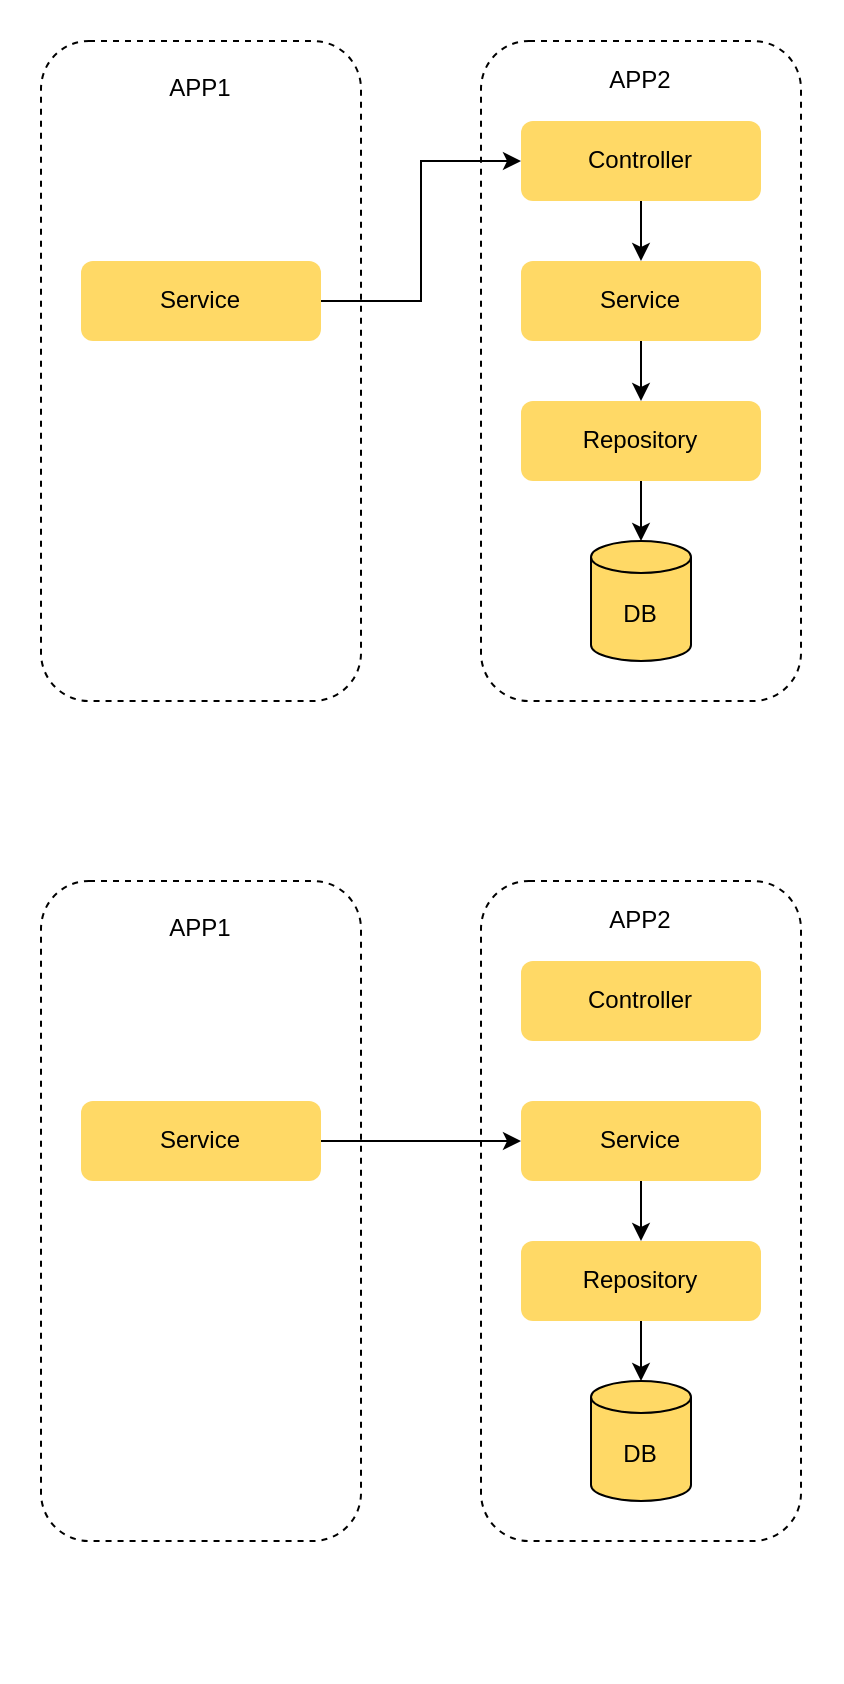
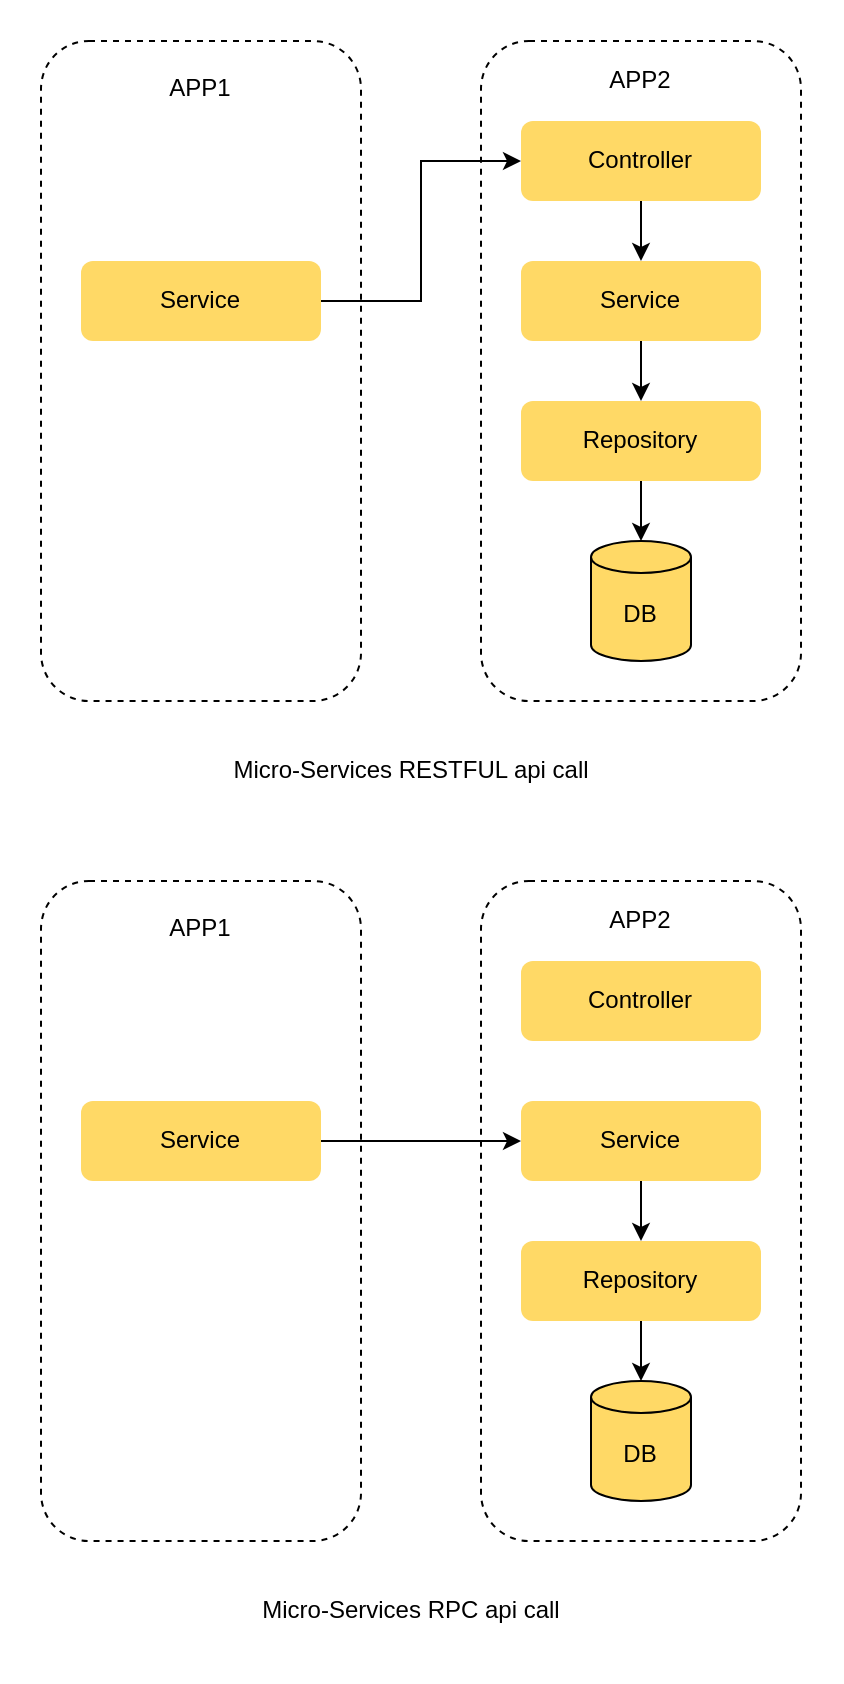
node "Micro-Services RESTFUL api call": added
node "Micro-Services RPC api call": added
